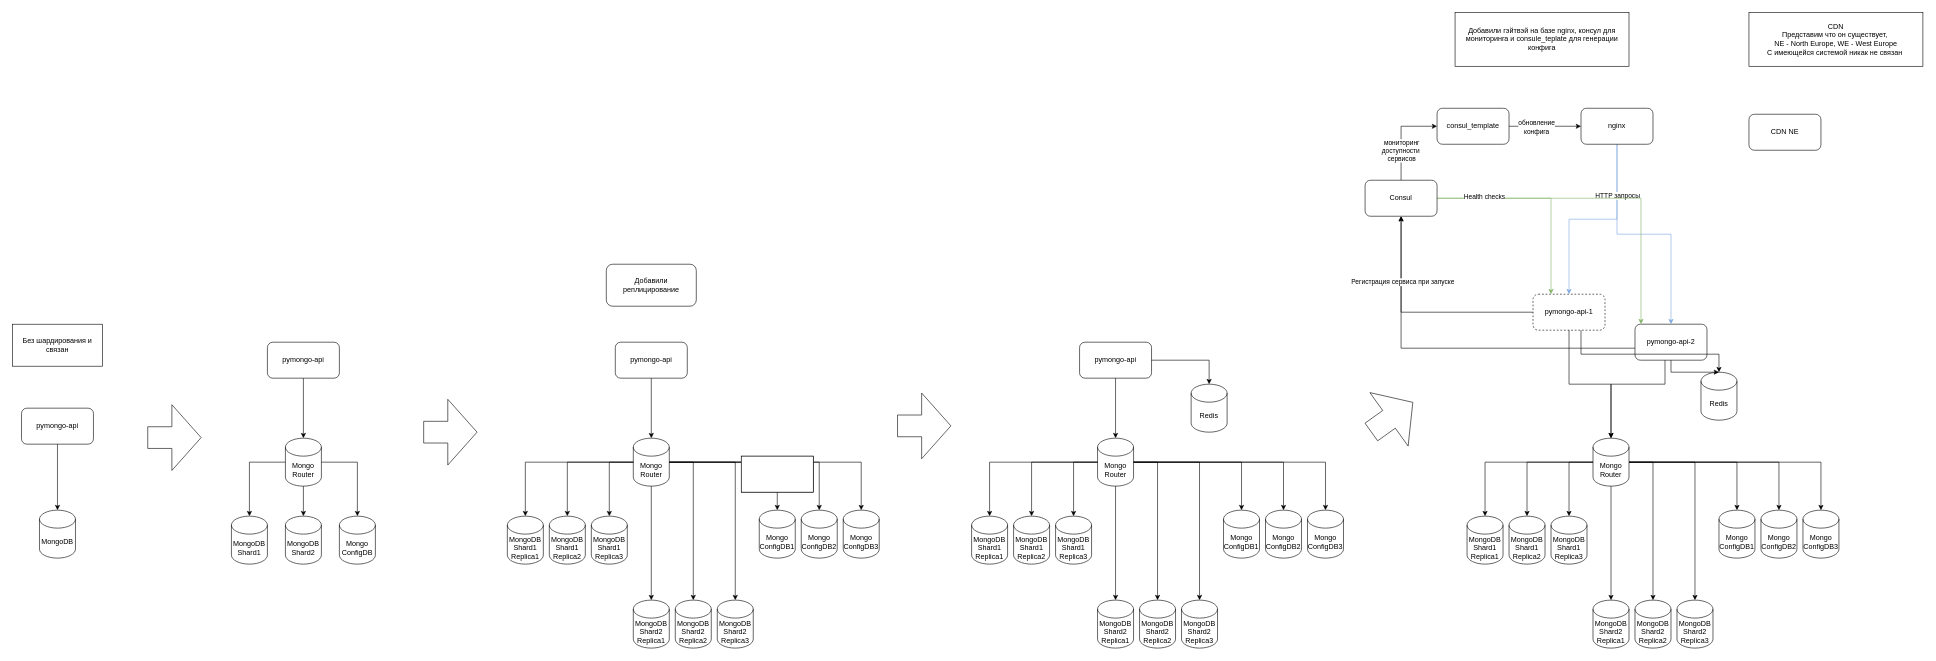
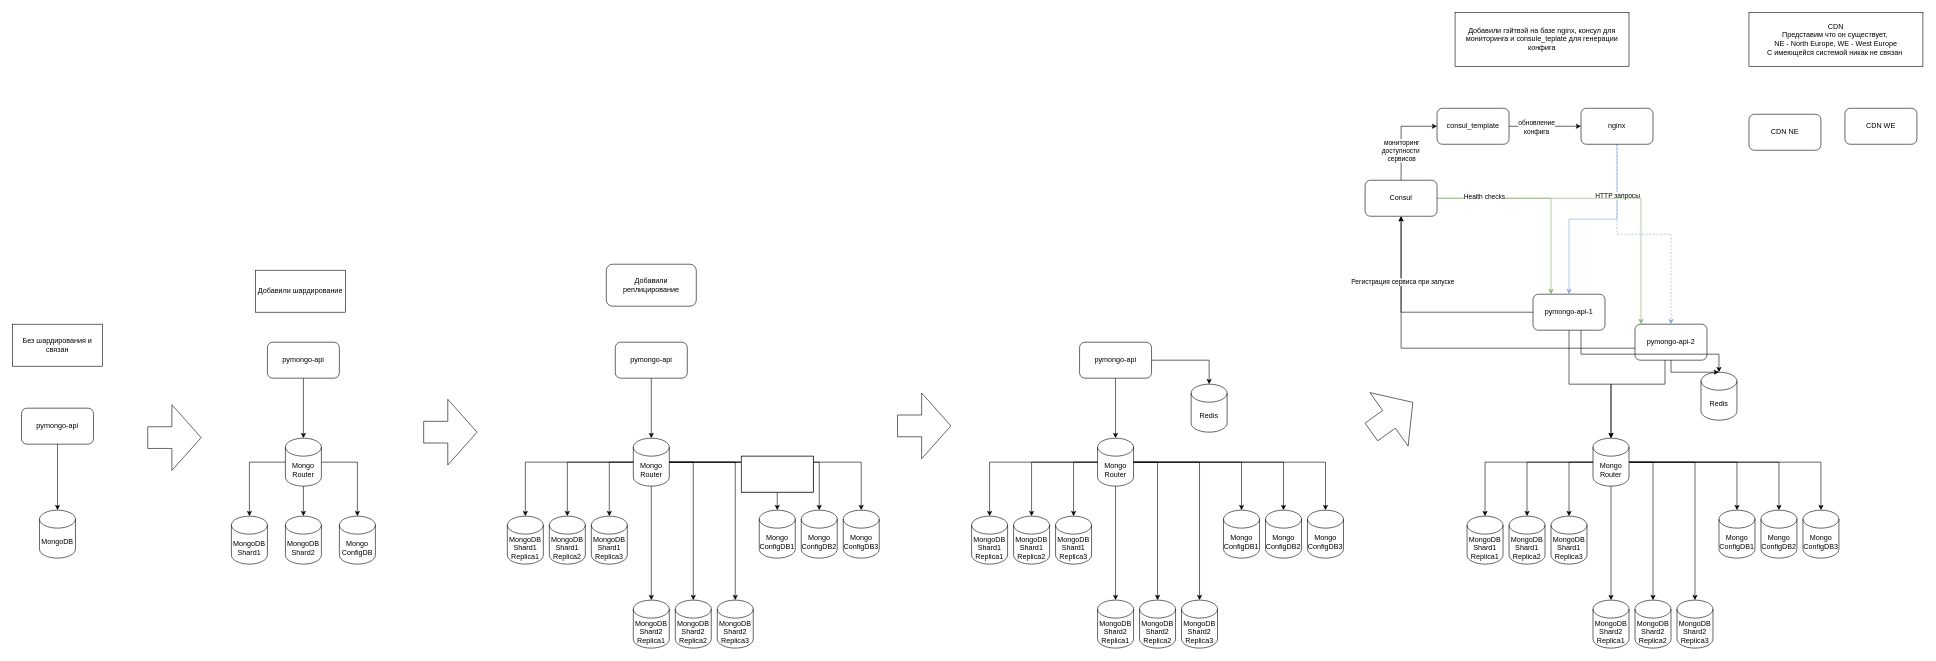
node "CDN WE": added
edge "nginx" -> "pymongo-api-2": style solid -> dashed
node "Добавили шардирование": added
node "pymongo-api-1": style dashed -> solid
